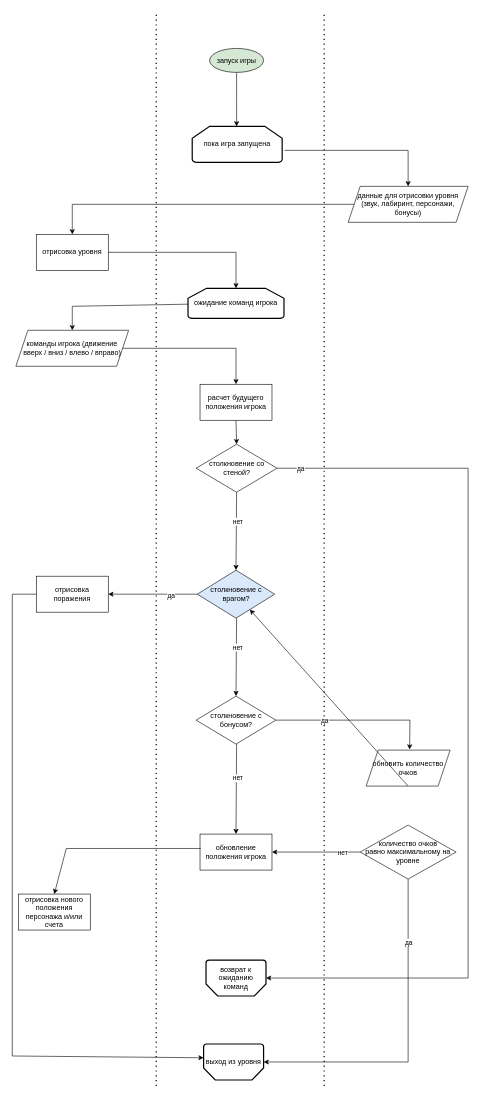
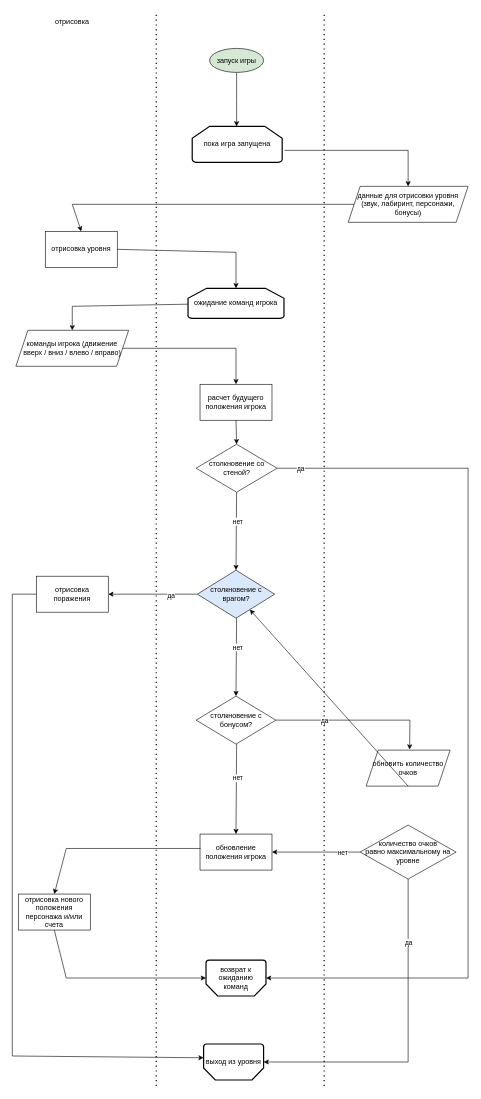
node "отрисовка": added
node "отрисовка уровня": moved (72, 252) -> (81, 249)
edge "отрисовка нового положения персонажа и/или счета" -> "возврат к ожиданию команд": added
